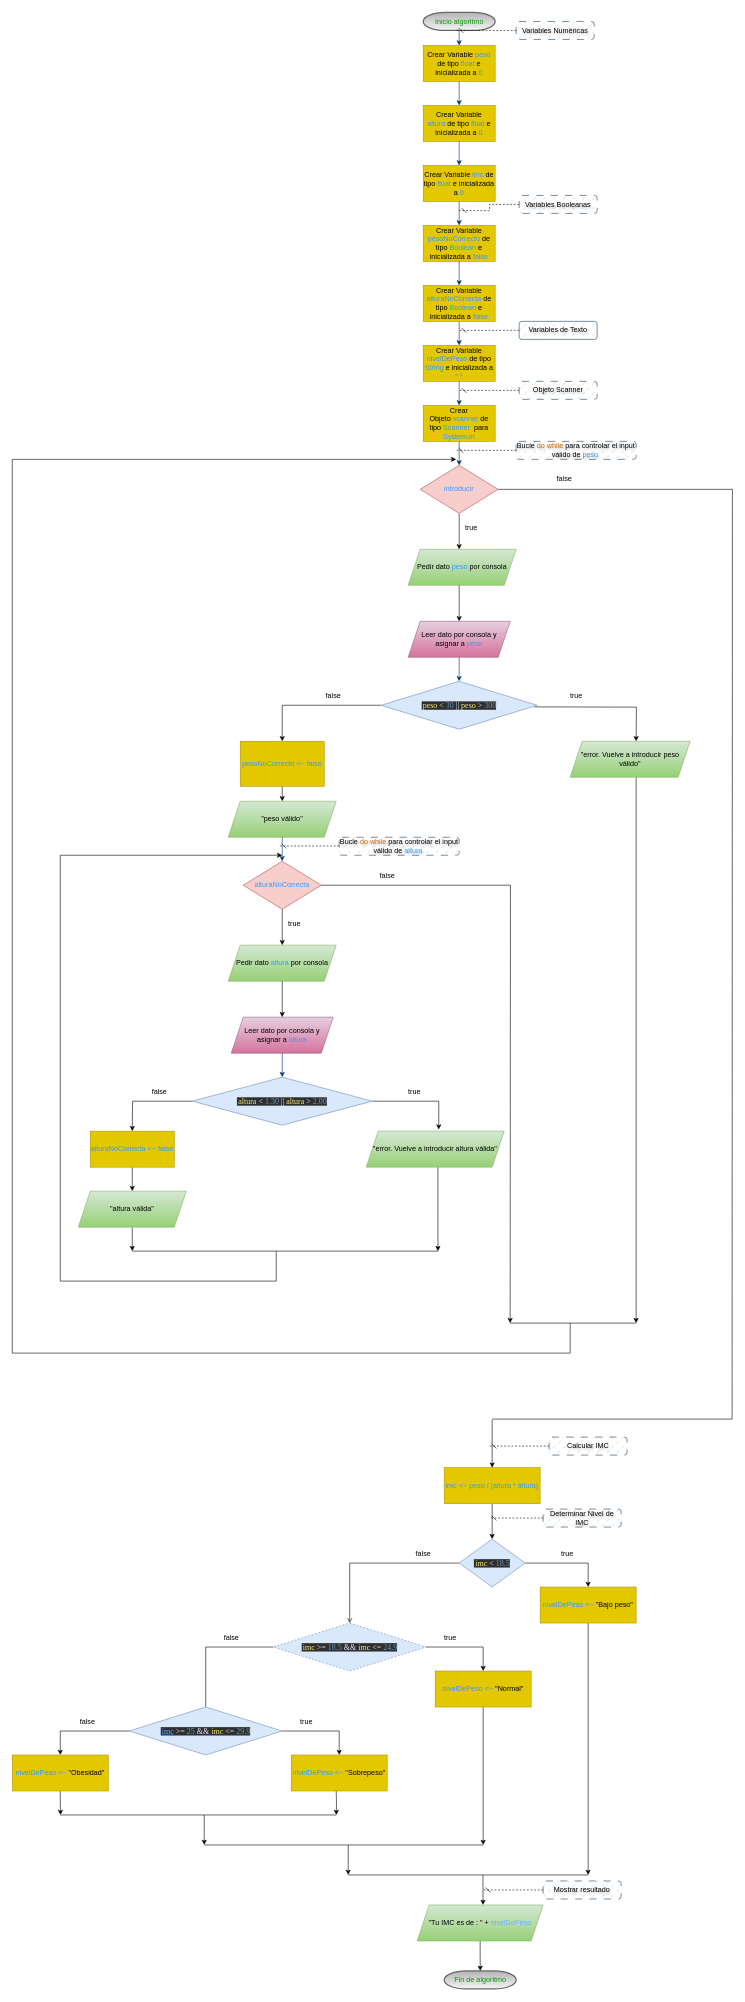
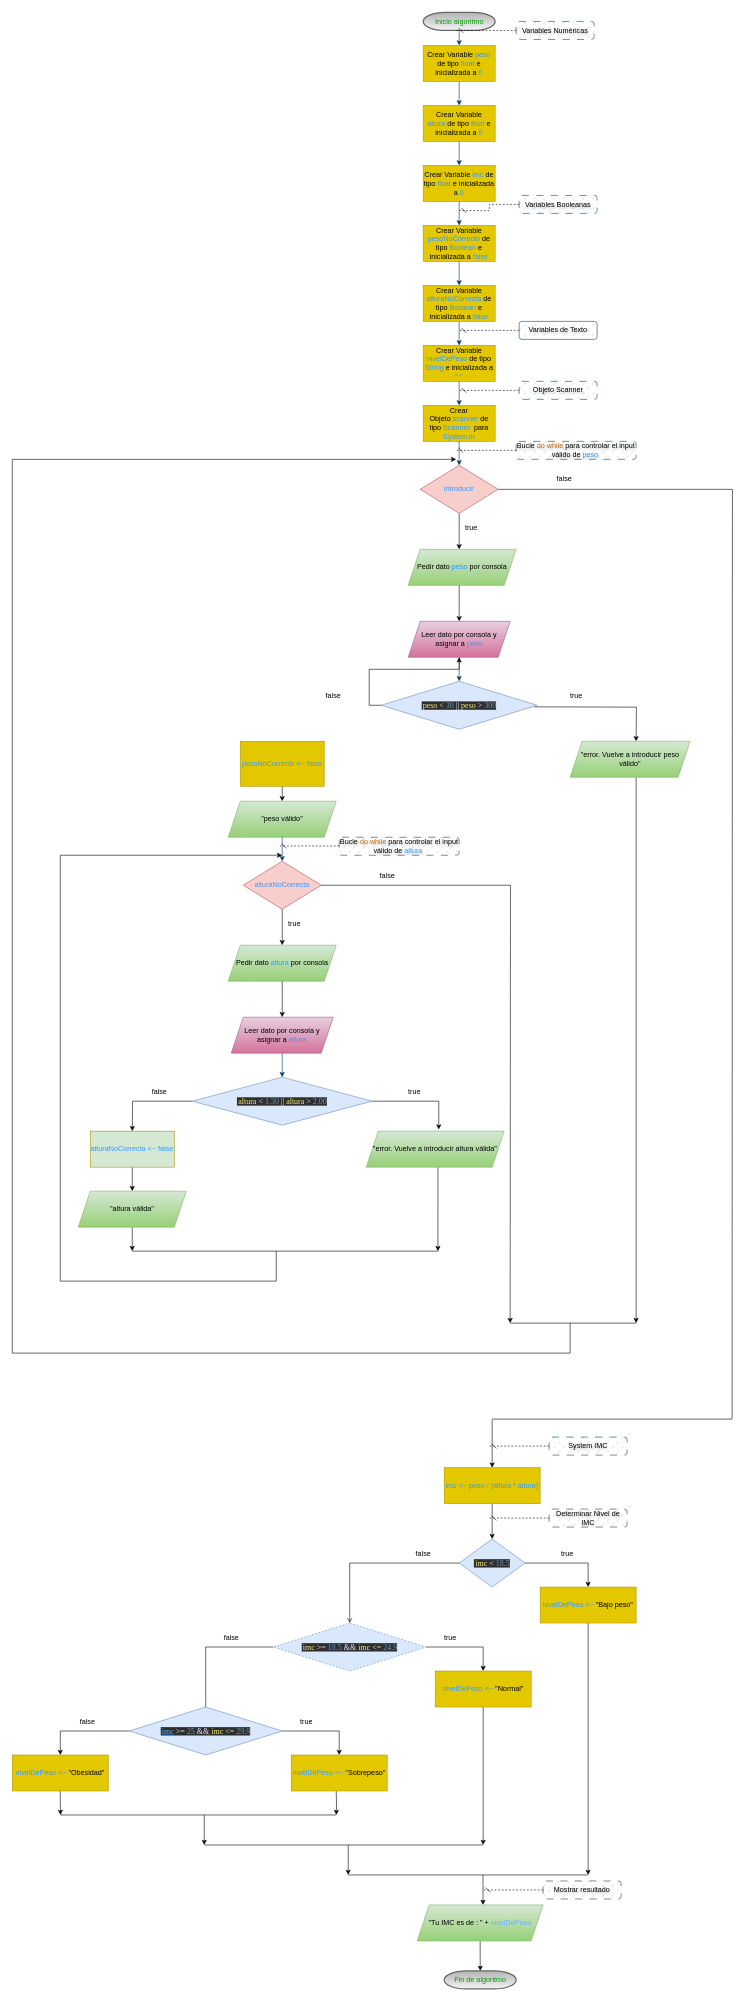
edge "peso < 30 || peso > 300" -> "pesoNoCorrecto <~ false": now "peso < 30 || peso > 300" -> "Leer dato por consola y asignar a peso"
node "alturaNoCorrecta <~ false": fillcolor #e3c800 -> #d5e8d4
node "Calcular IMC": label "Calcular IMC" -> "System IMC"
node "Determinar Nivel de IMC": moved (582, 1518) -> (588, 1518)
